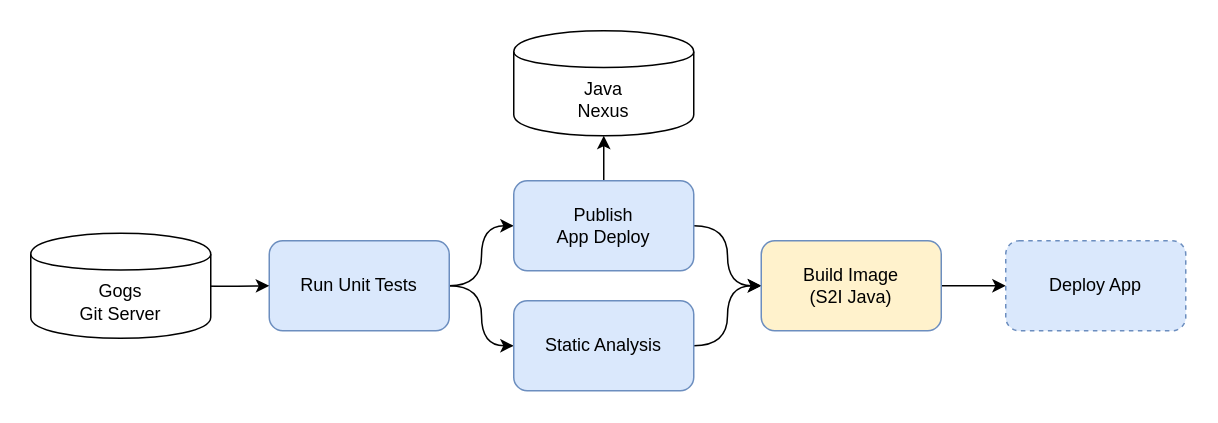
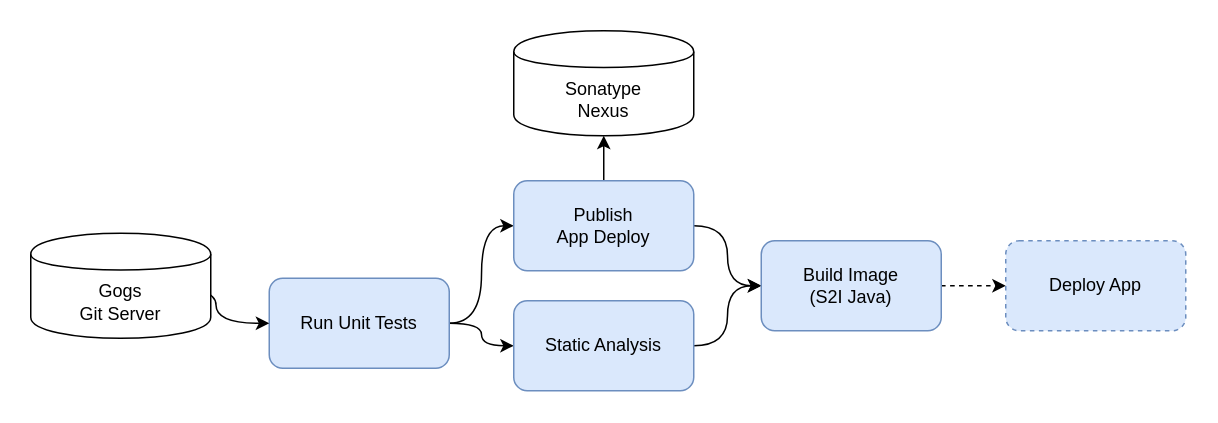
node "Java Nexus": label "Java Nexus" -> "Sonatype Nexus"
node "Run Unit Tests": moved (359, 286) -> (359, 323)
node "Build Image (S2I Java)": fillcolor #fff2cc -> #dae8fc
edge "Build Image (S2I Java)" -> "Deploy App": style solid -> dashed
